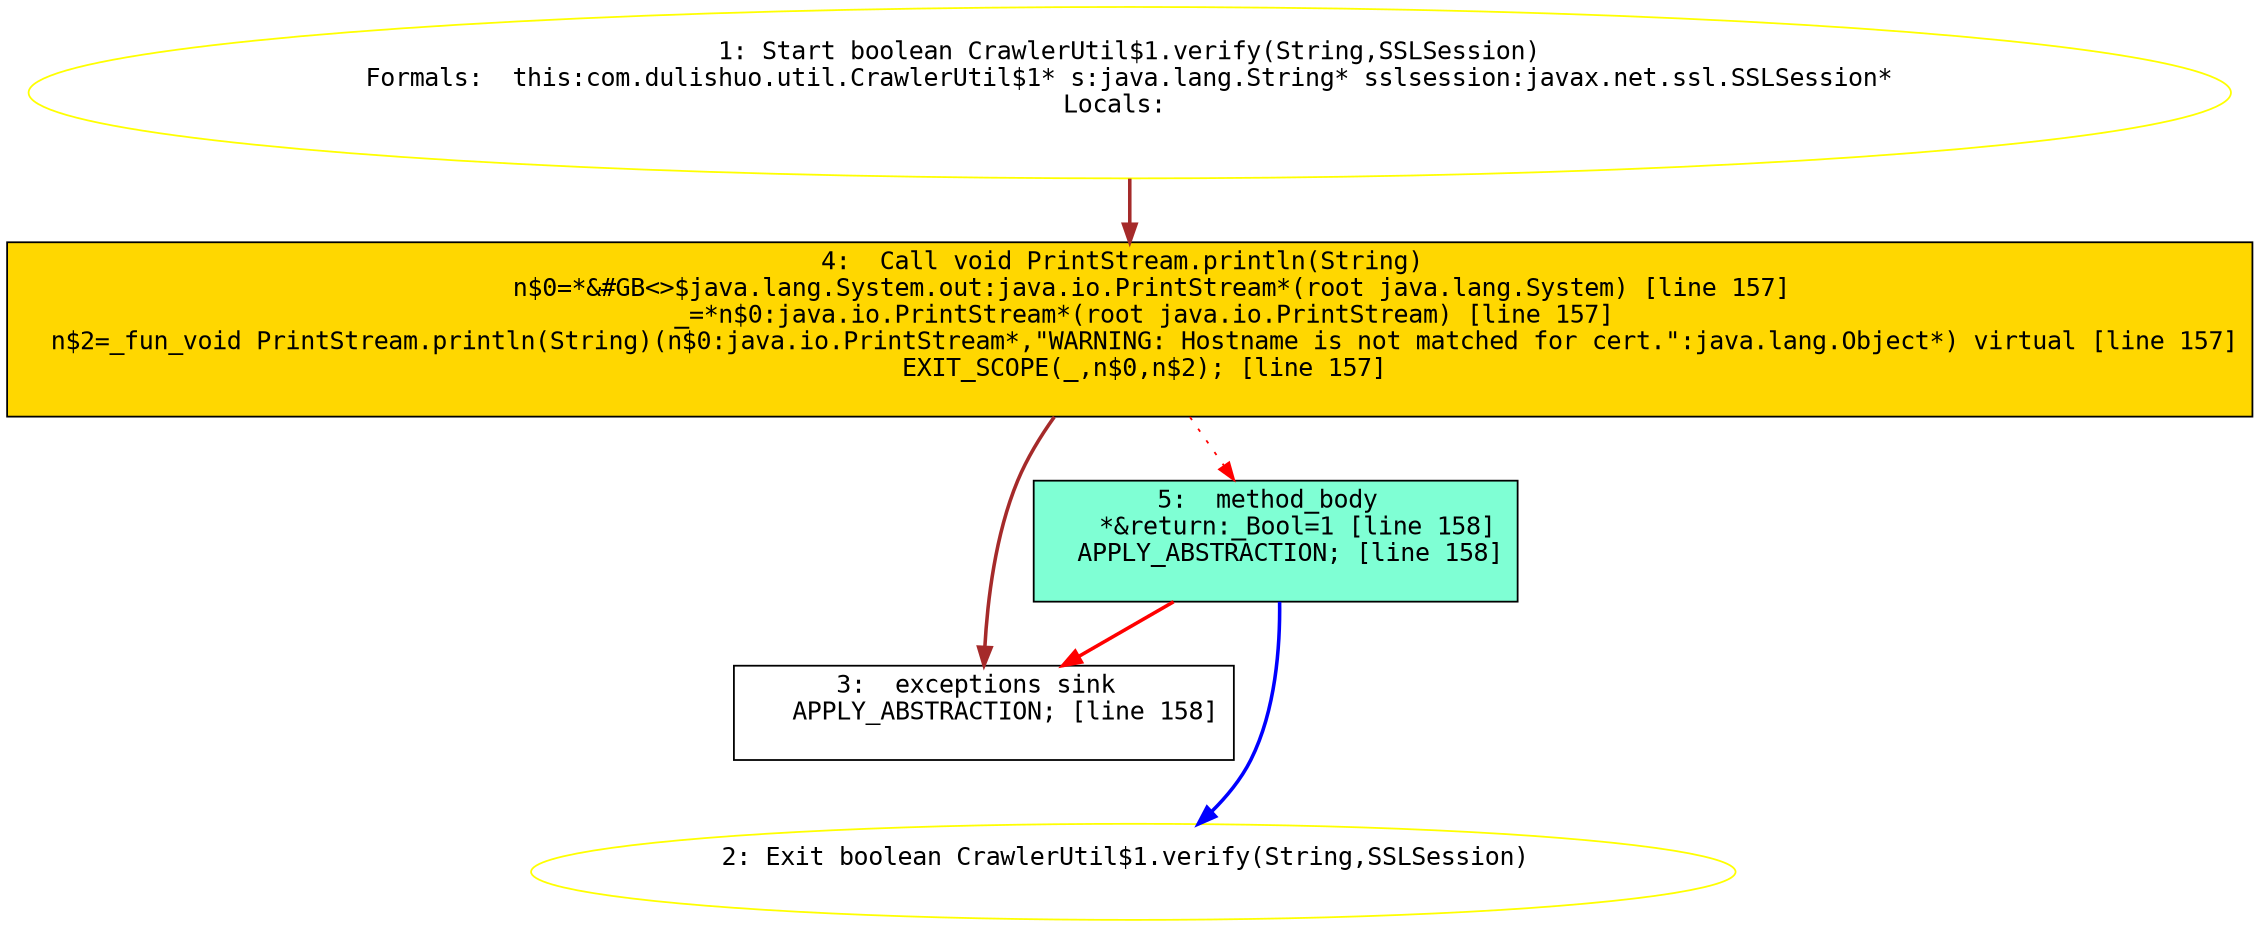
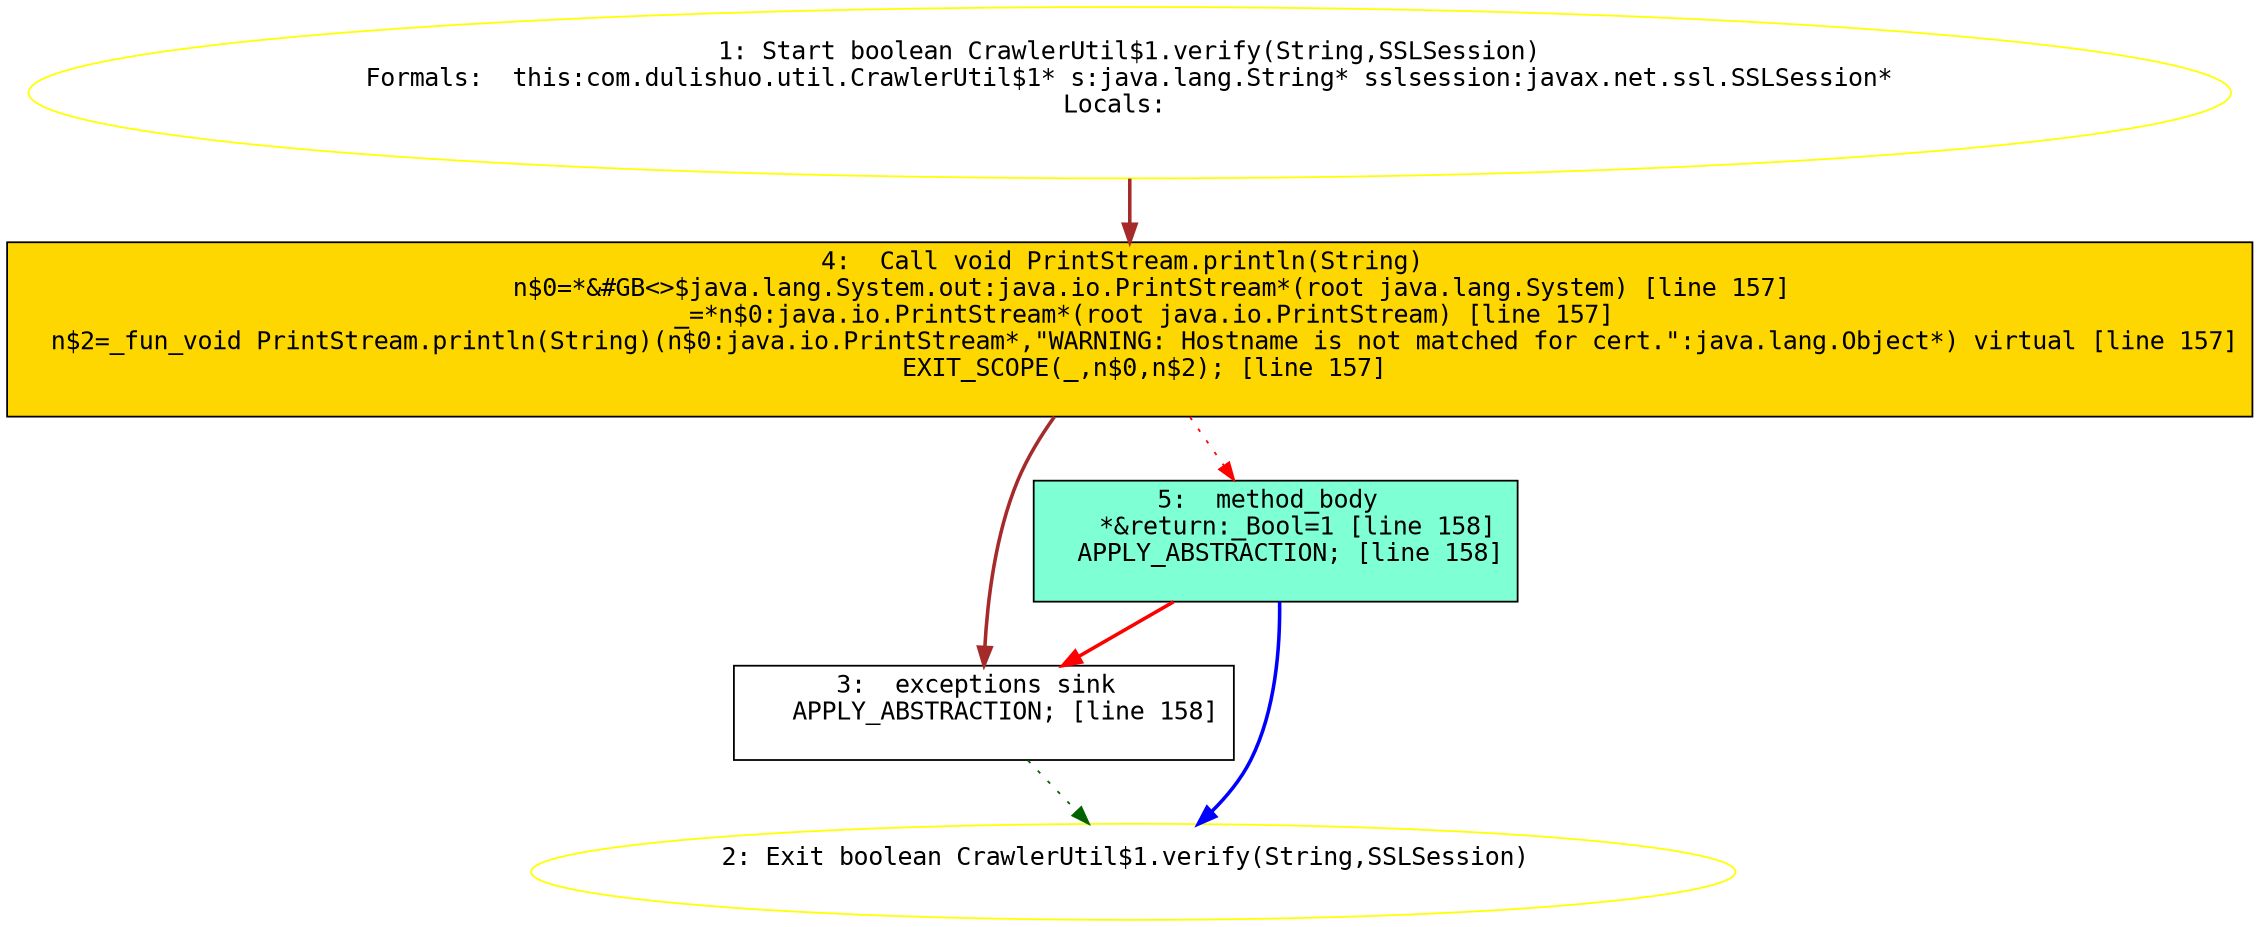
edge "3:  exceptions sink APPLY_ABSTRACTION; [line 158]" -> "2: Exit boolean CrawlerUtil$1.verify(String,SSLSession)": added
